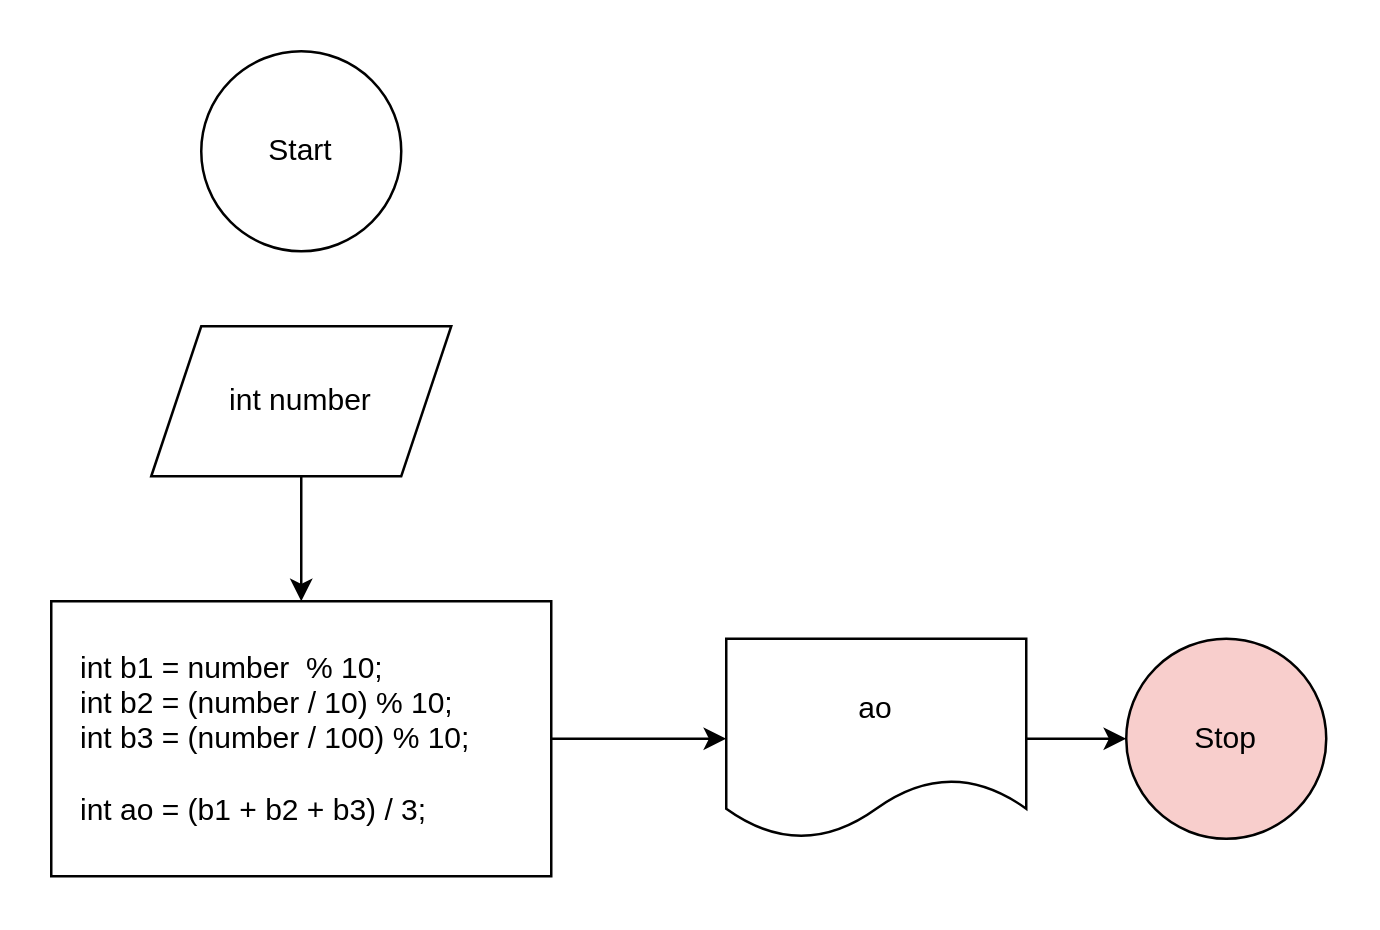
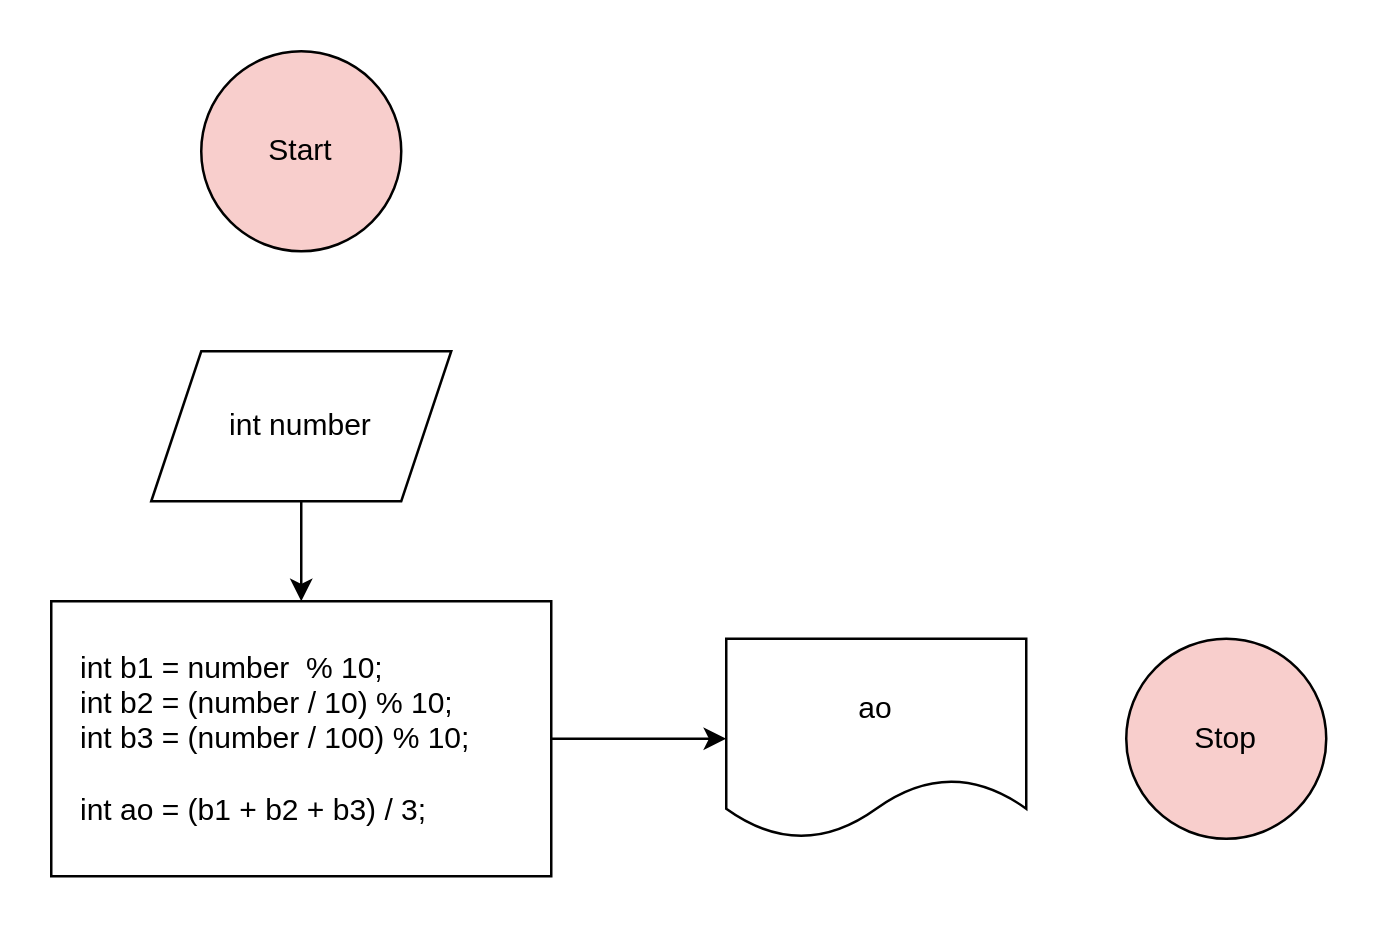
node "Start": fillcolor #ffffff -> #f8cecc
node "int number": moved (301, 401) -> (301, 426)
edge "ao" -> "Stop": removed
